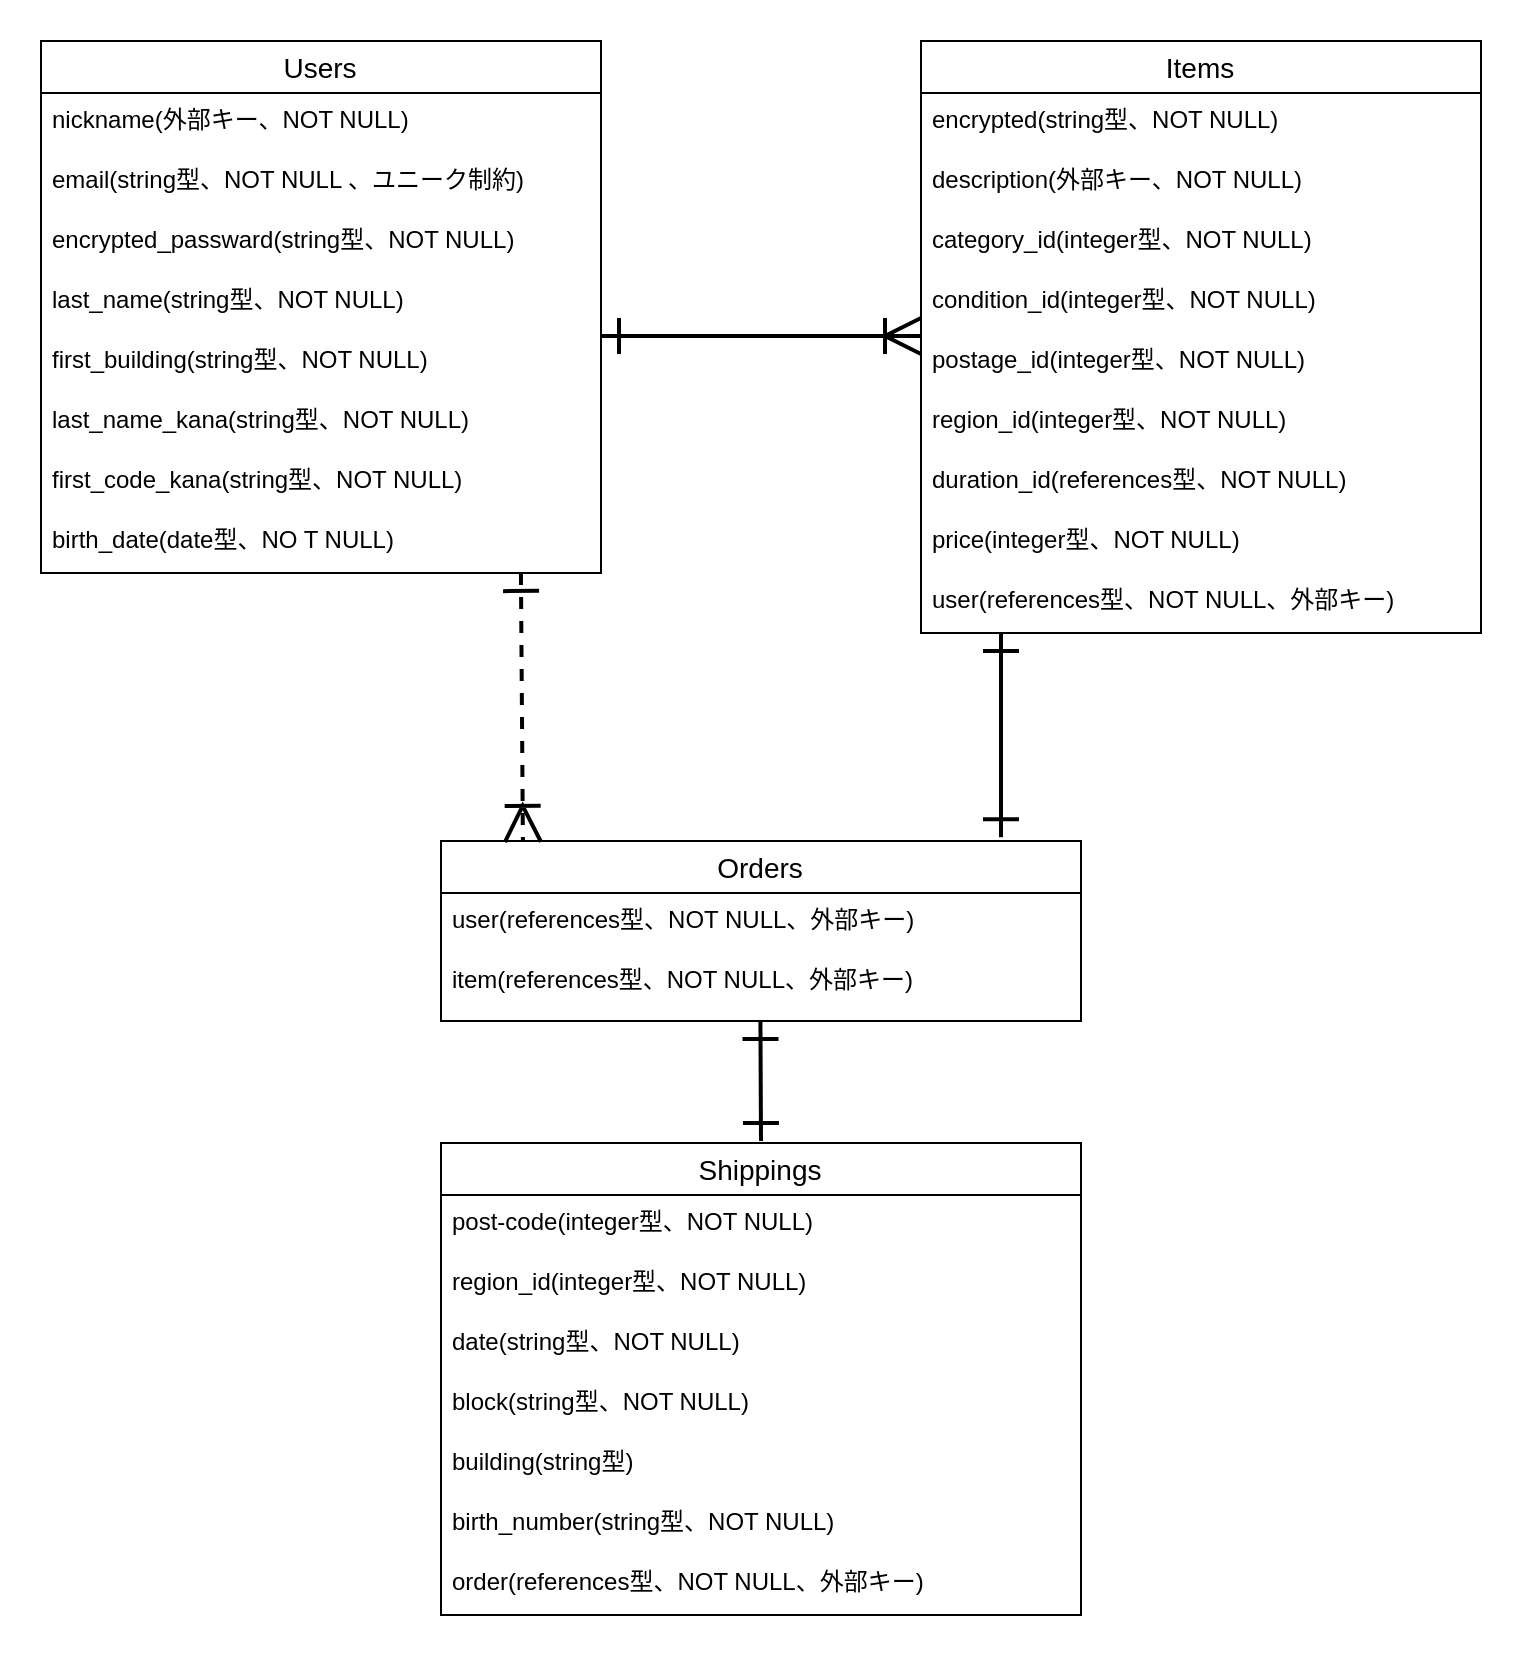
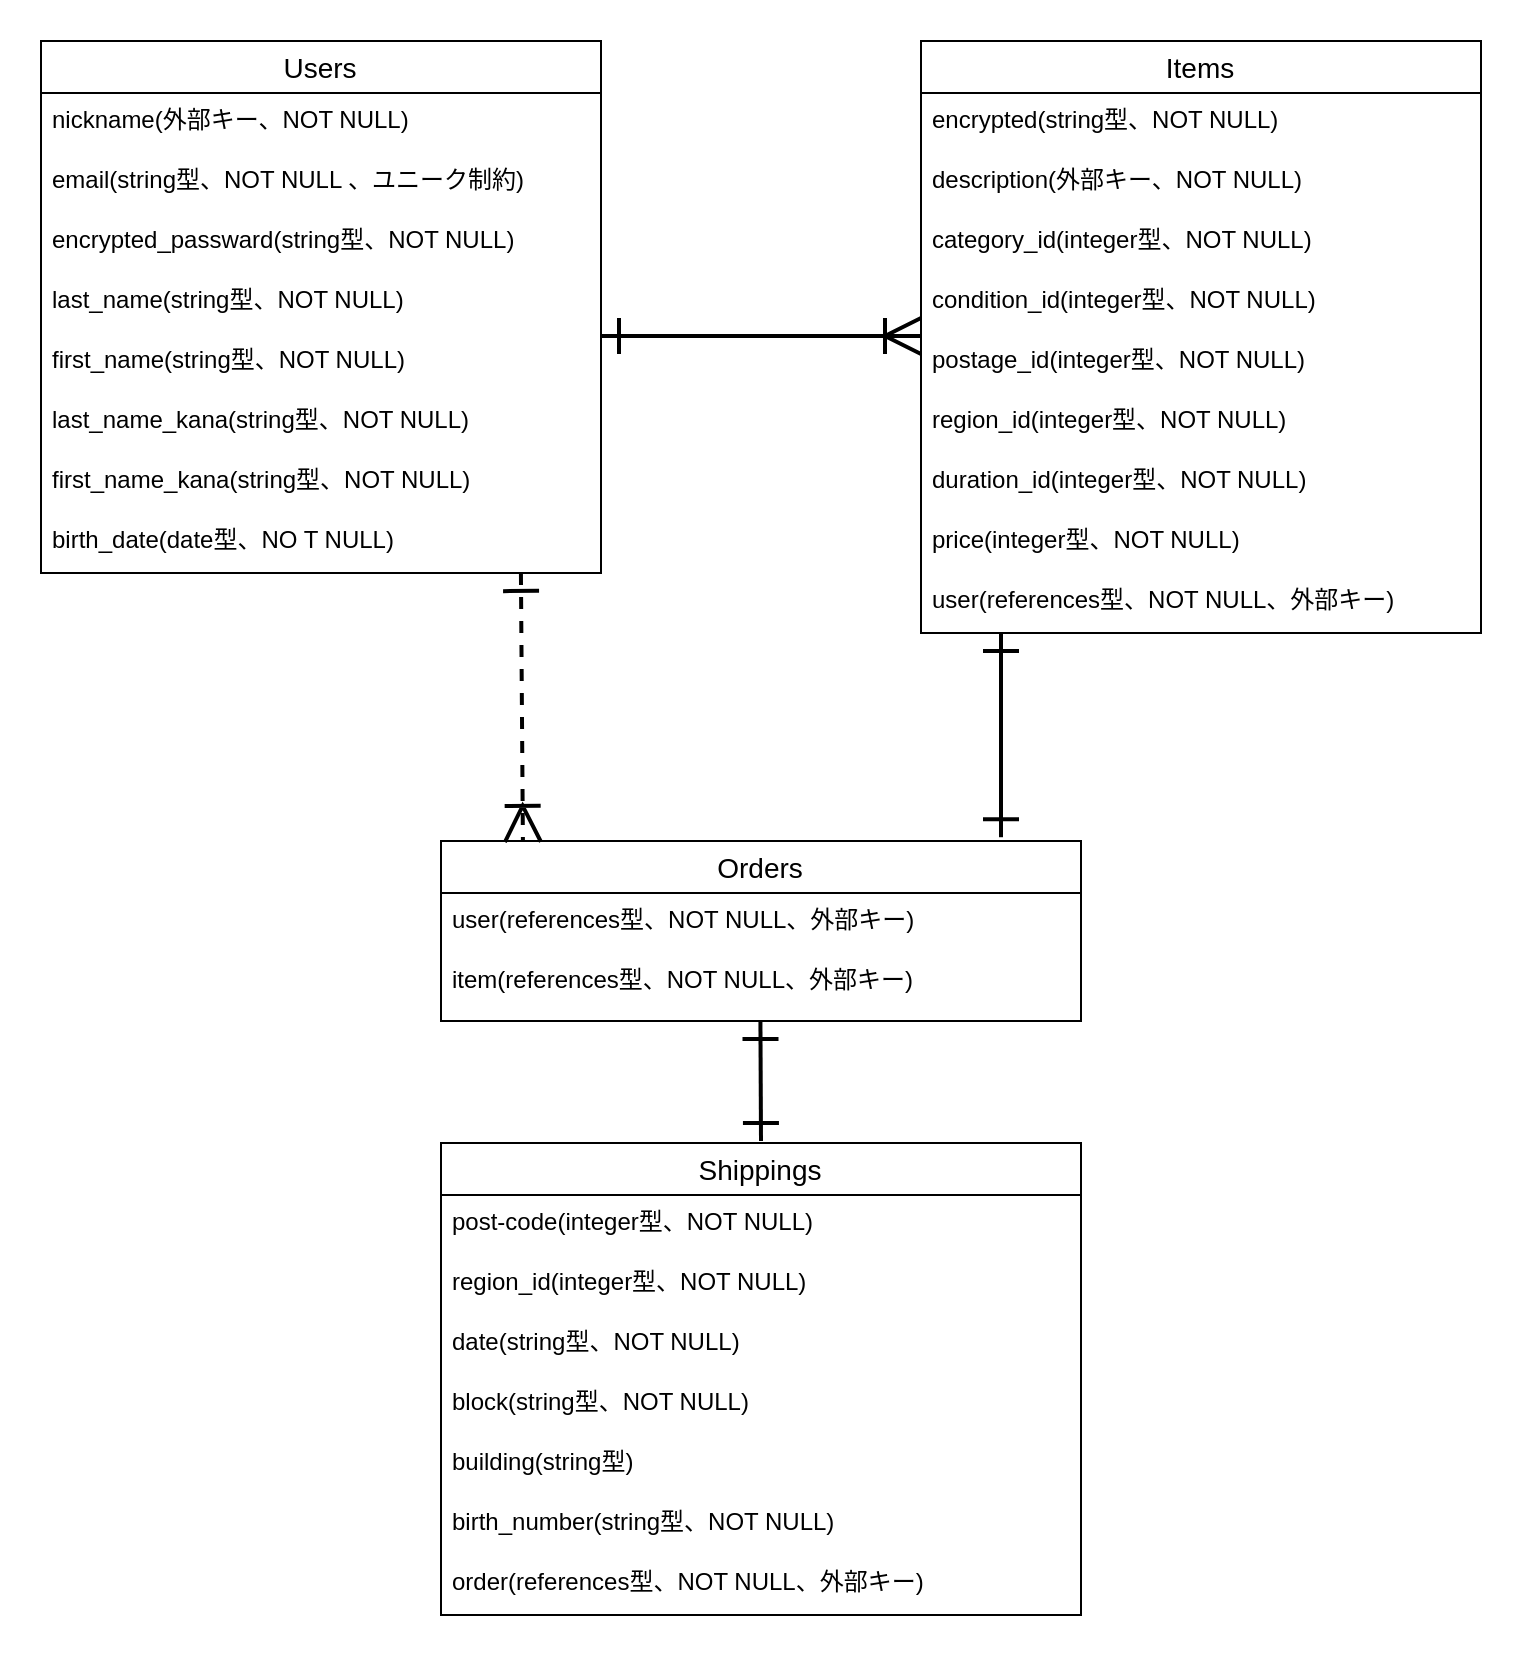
node "first_building(string型、NOT NULL)": label "first_building(string型、NOT NULL)" -> "first_name(string型、NOT NULL)"
node "first_code_kana(string型、NOT NULL)": label "first_code_kana(string型、NOT NULL)" -> "first_name_kana(string型、NOT NULL)"
node "duration_id(references型、NOT NULL)": label "duration_id(references型、NOT NULL)" -> "duration_id(integer型、NOT NULL)"
